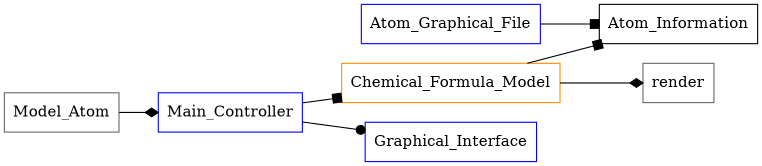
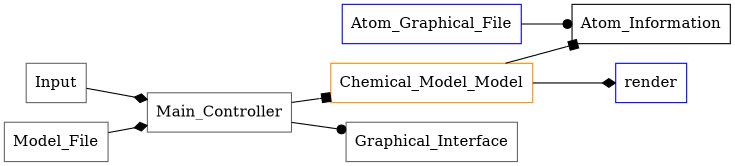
edge "Atom_Graphical_File" -> "Atom_Information": arrowhead box -> dot
node "Input": added
node "Chemical_Formula_Model": label "Chemical_Formula_Model" -> "Chemical_Model_Model"
node "render": color gray40 -> blue
node "Model_Atom": label "Model_Atom" -> "Model_File"
node "Main_Controller": color blue -> gray40
node "Graphical_Interface": color blue -> gray40
